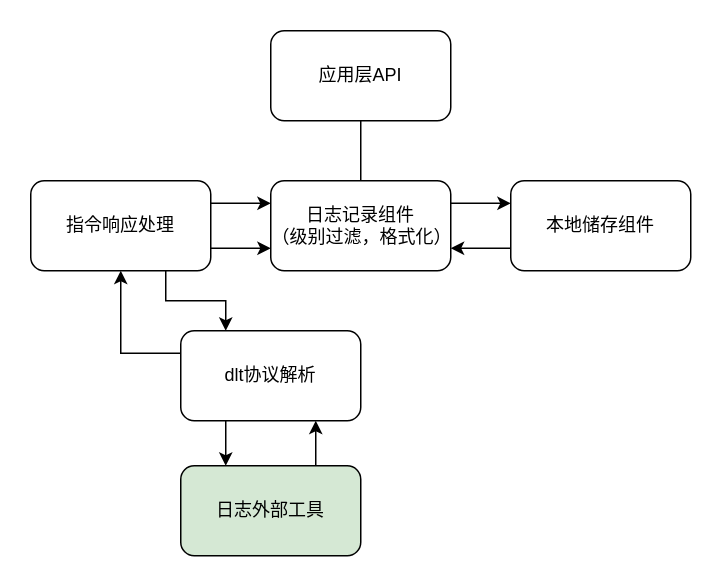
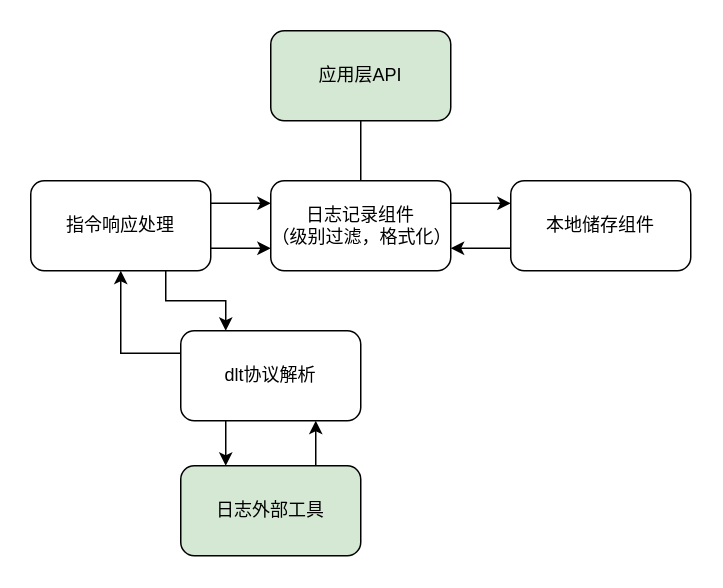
node "应用层API": fillcolor #ffffff -> #d5e8d4
